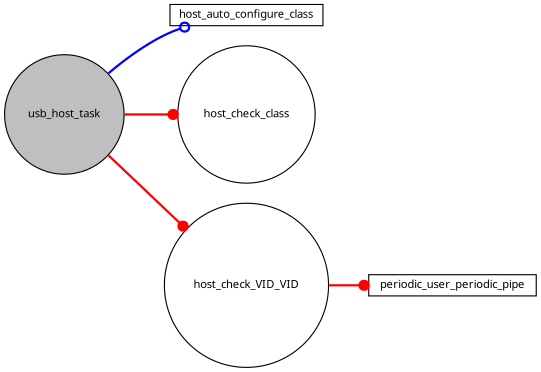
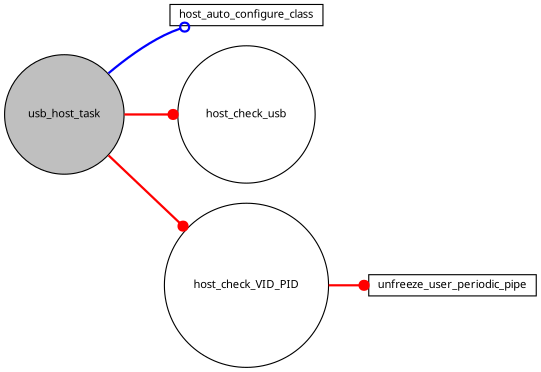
node "host_check_class": label "host_check_class" -> "host_check_usb"
node "host_check_VID_VID": label "host_check_VID_VID" -> "host_check_VID_PID"
node "periodic_user_periodic_pipe": label "periodic_user_periodic_pipe" -> "unfreeze_user_periodic_pipe"
